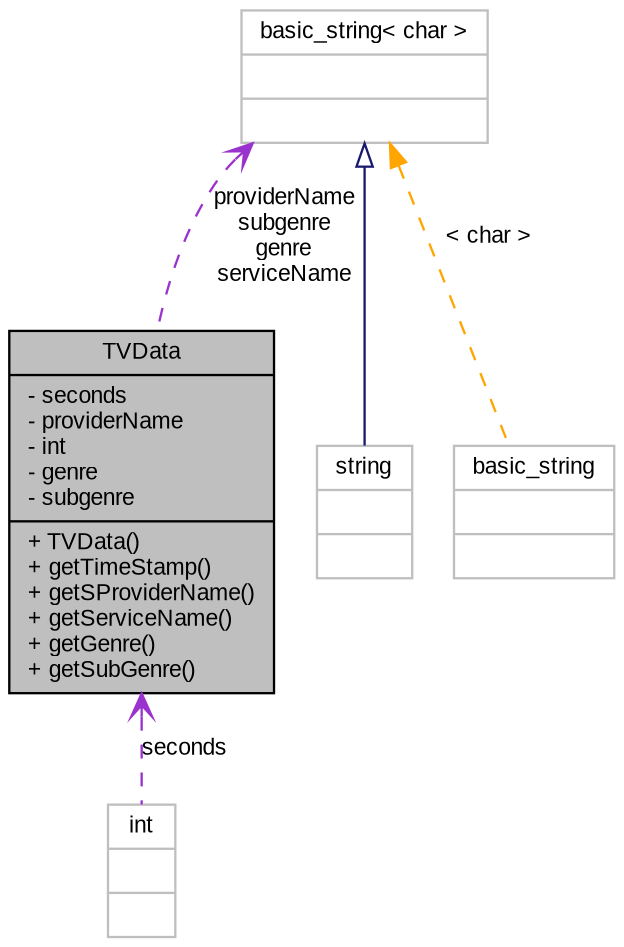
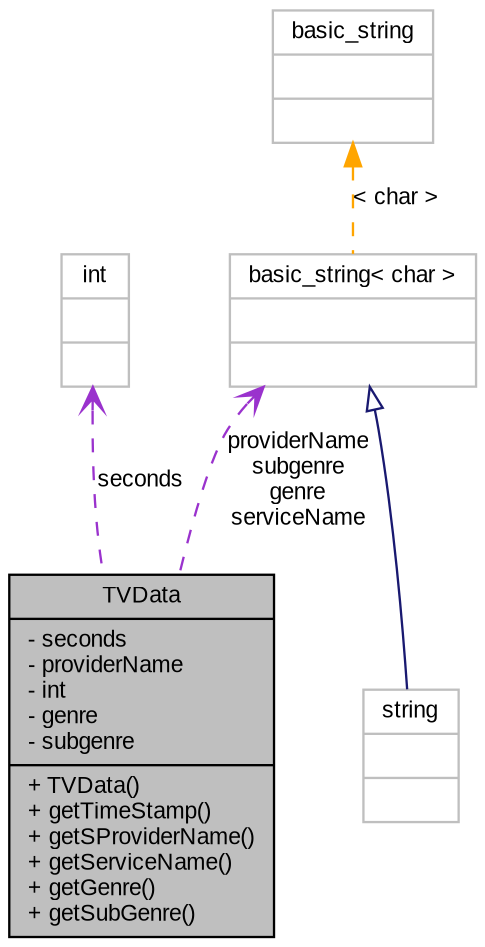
edge "basic_string" -> "basic_string< char >": reversed
edge "int" -> "TVData": reversed
